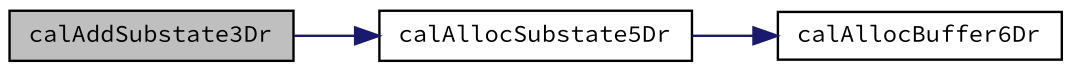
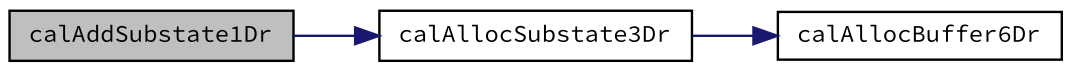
node "calAddSubstate3Dr": label "calAddSubstate3Dr" -> "calAddSubstate1Dr"
node "calAllocSubstate5Dr": label "calAllocSubstate5Dr" -> "calAllocSubstate3Dr"
